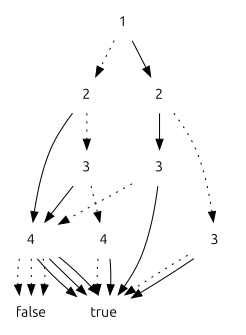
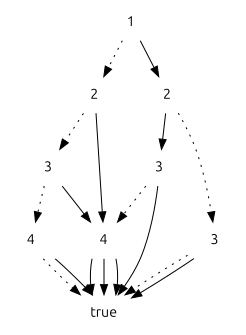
node "false": removed
